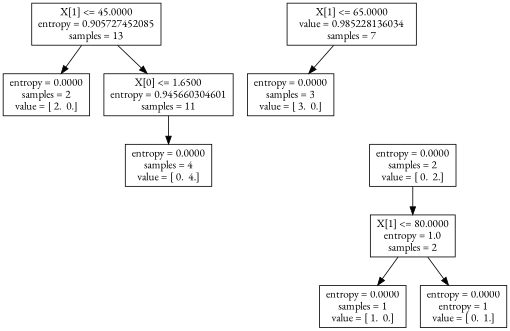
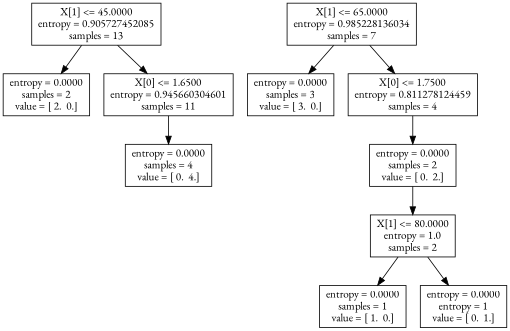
node "X[1] <= 65.0000 value = 0.985228136034 samples = 7": label "X[1] <= 65.0000 value = 0.985228136034 samples = 7" -> "X[1] <= 65.0000 entropy = 0.985228136034 samples = 7"
node "X[0] <= 1.7500 entropy = 0.811278124459 samples = 4": added
